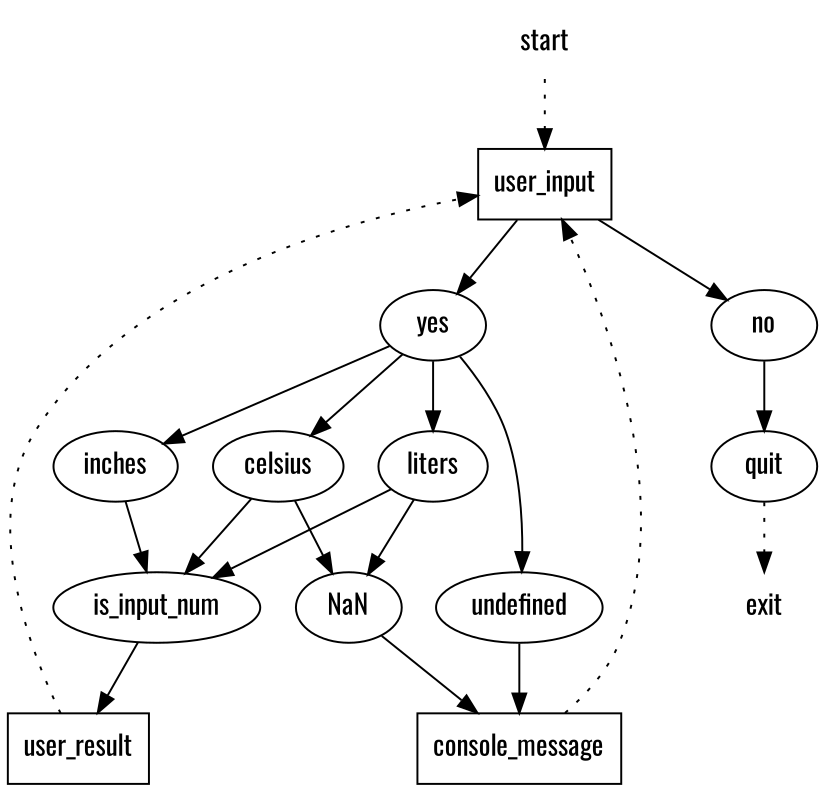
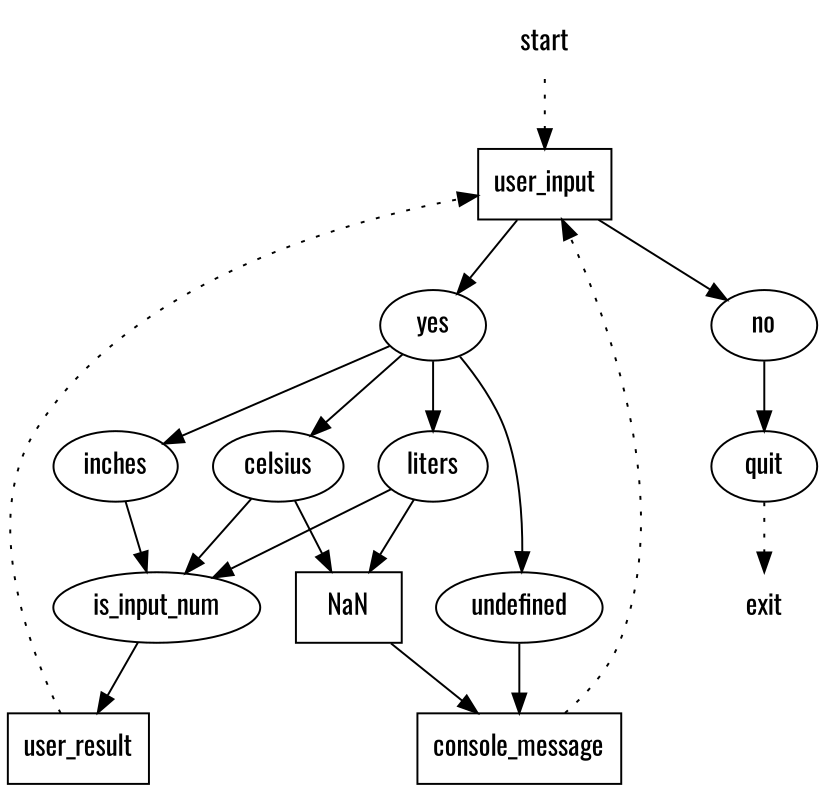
node "NaN": shape ellipse -> box
